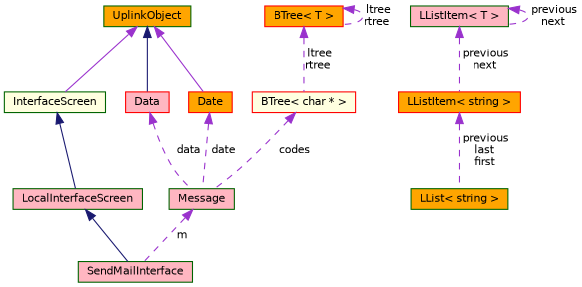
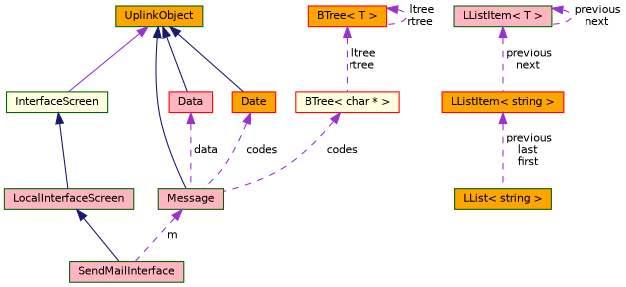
edge "Date" -> "UplinkObject": color darkorchid3 -> midnightblue
edge "Message" -> "UplinkObject": added
edge "Message" -> "Date": label " date" -> " codes"
